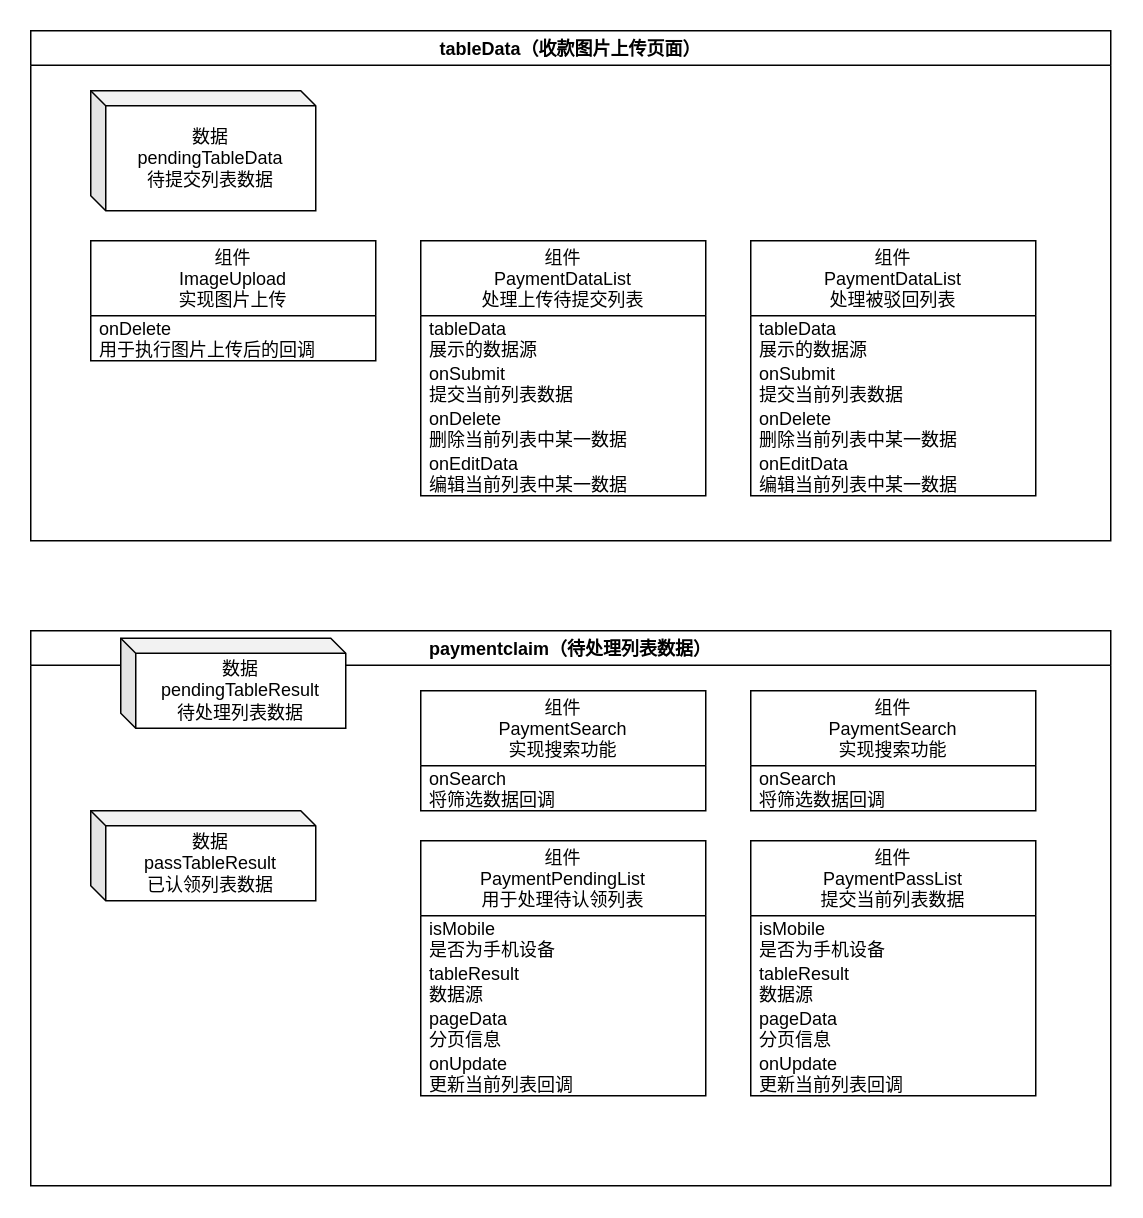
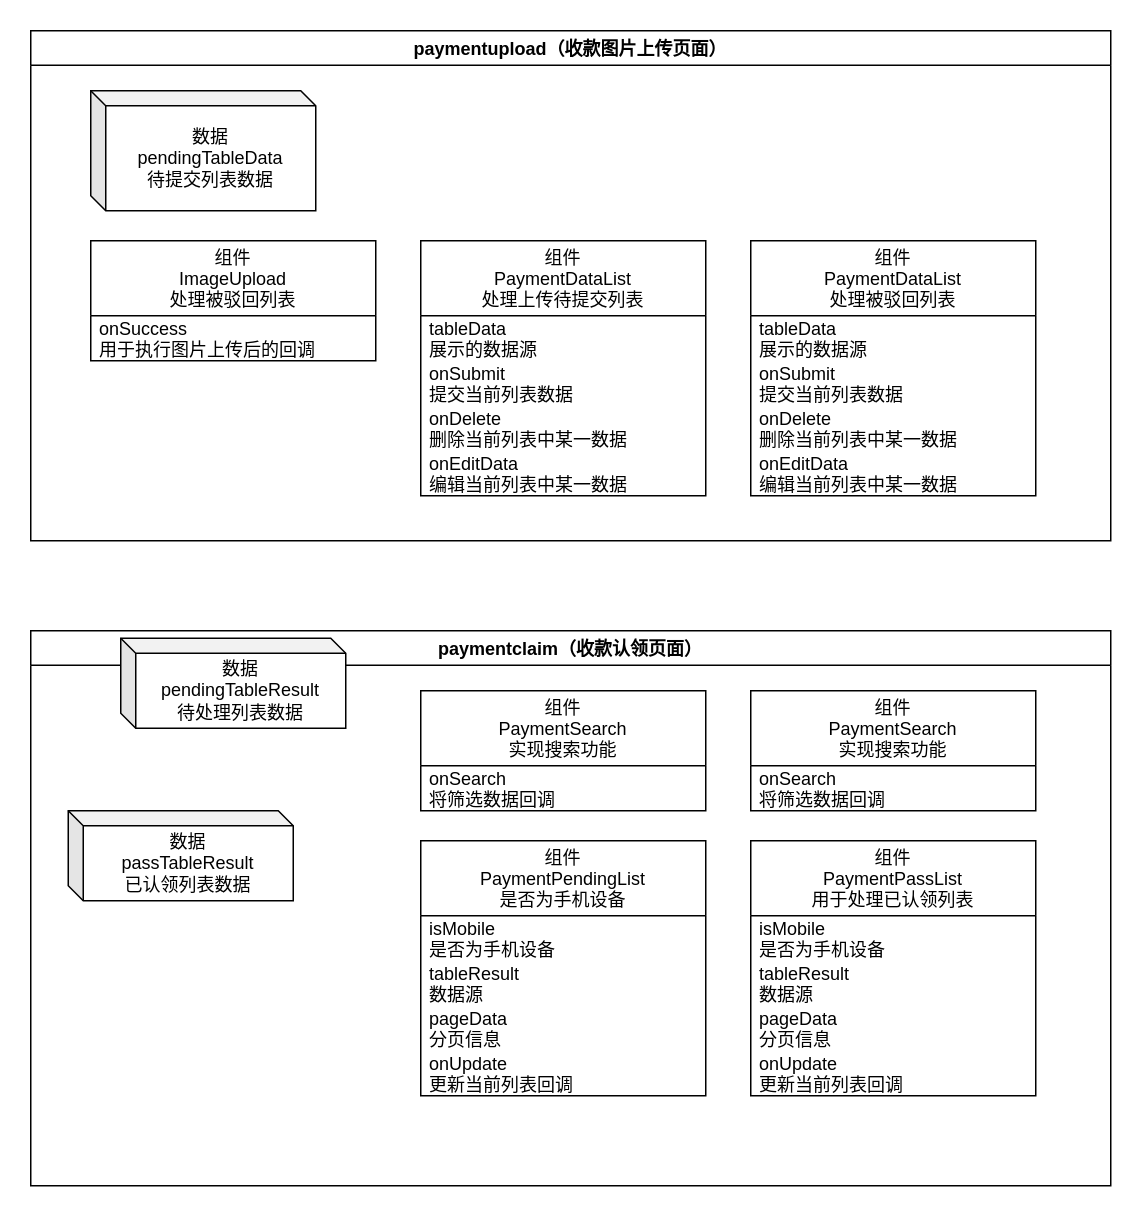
node "tableData（收款图片上传页面）": label "tableData（收款图片上传页面）" -> "paymentupload（收款图片上传页面）"
node "组件 ImageUpload 实现图片上传": label "组件 ImageUpload 实现图片上传" -> "组件 ImageUpload 处理被驳回列表"
node "onDelete 用于执行图片上传后的回调": label "onDelete 用于执行图片上传后的回调" -> "onSuccess 用于执行图片上传后的回调"
node "paymentclaim（待处理列表数据）": label "paymentclaim（待处理列表数据）" -> "paymentclaim（收款认领页面）"
node "数据 passTableResult 已认领列表数据": moved (203, 856) -> (181, 856)
node "组件 PaymentPendingList 用于处理待认领列表": label "组件 PaymentPendingList 用于处理待认领列表" -> "组件 PaymentPendingList 是否为手机设备"
node "组件 PaymentPassList 提交当前列表数据": label "组件 PaymentPassList 提交当前列表数据" -> "组件 PaymentPassList 用于处理已认领列表"
